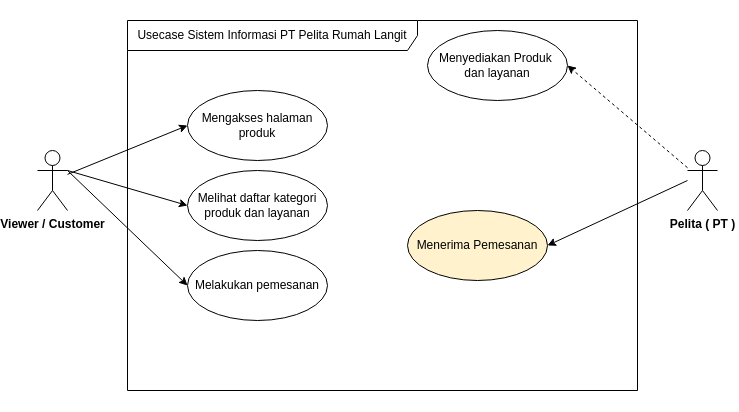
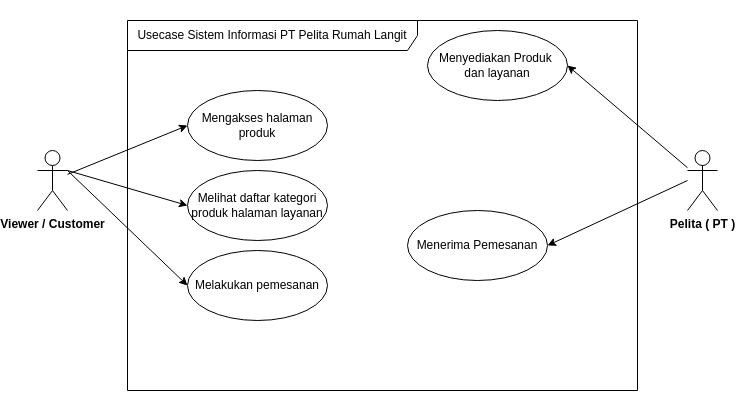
edge "Pelita ( PT )" -> "Menyediakan Produk dan layanan": style dashed -> solid
node "Melihat daftar kategori produk dan layanan": label "Melihat daftar kategori produk dan layanan" -> "Melihat daftar kategori produk halaman layanan"
node "Menerima Pemesanan": fillcolor #fff2cc -> #ffffff
